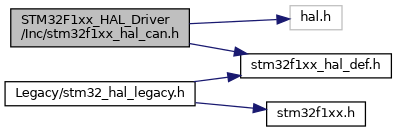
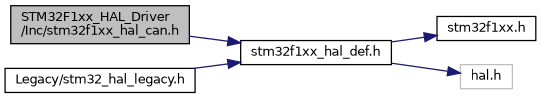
edge "STM32F1xx_HAL_Driver /Inc/stm32f1xx_hal_can.h" -> "hal.h": now "stm32f1xx_hal_def.h" -> "hal.h"
edge "Legacy/stm32_hal_legacy.h" -> "stm32f1xx.h": now "stm32f1xx_hal_def.h" -> "stm32f1xx.h"
